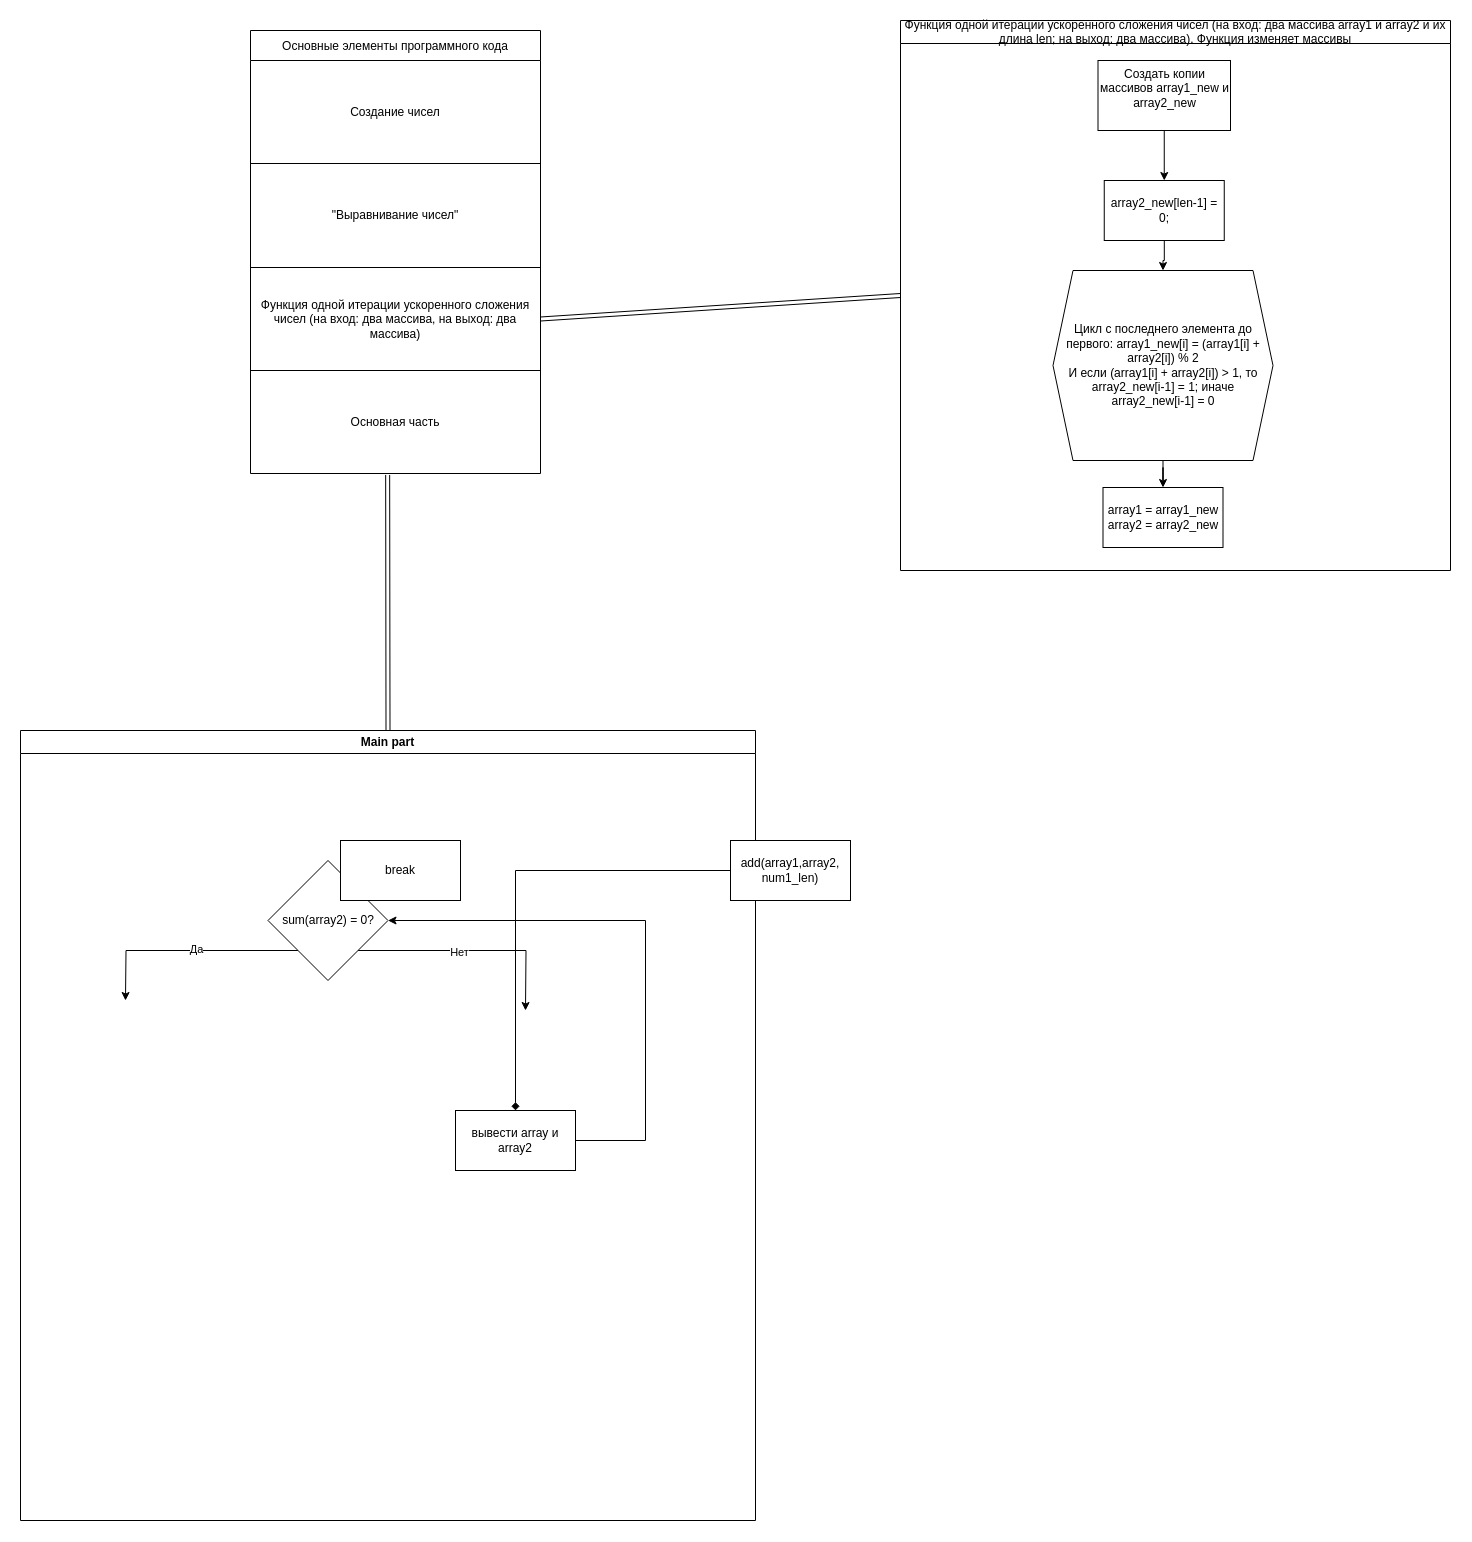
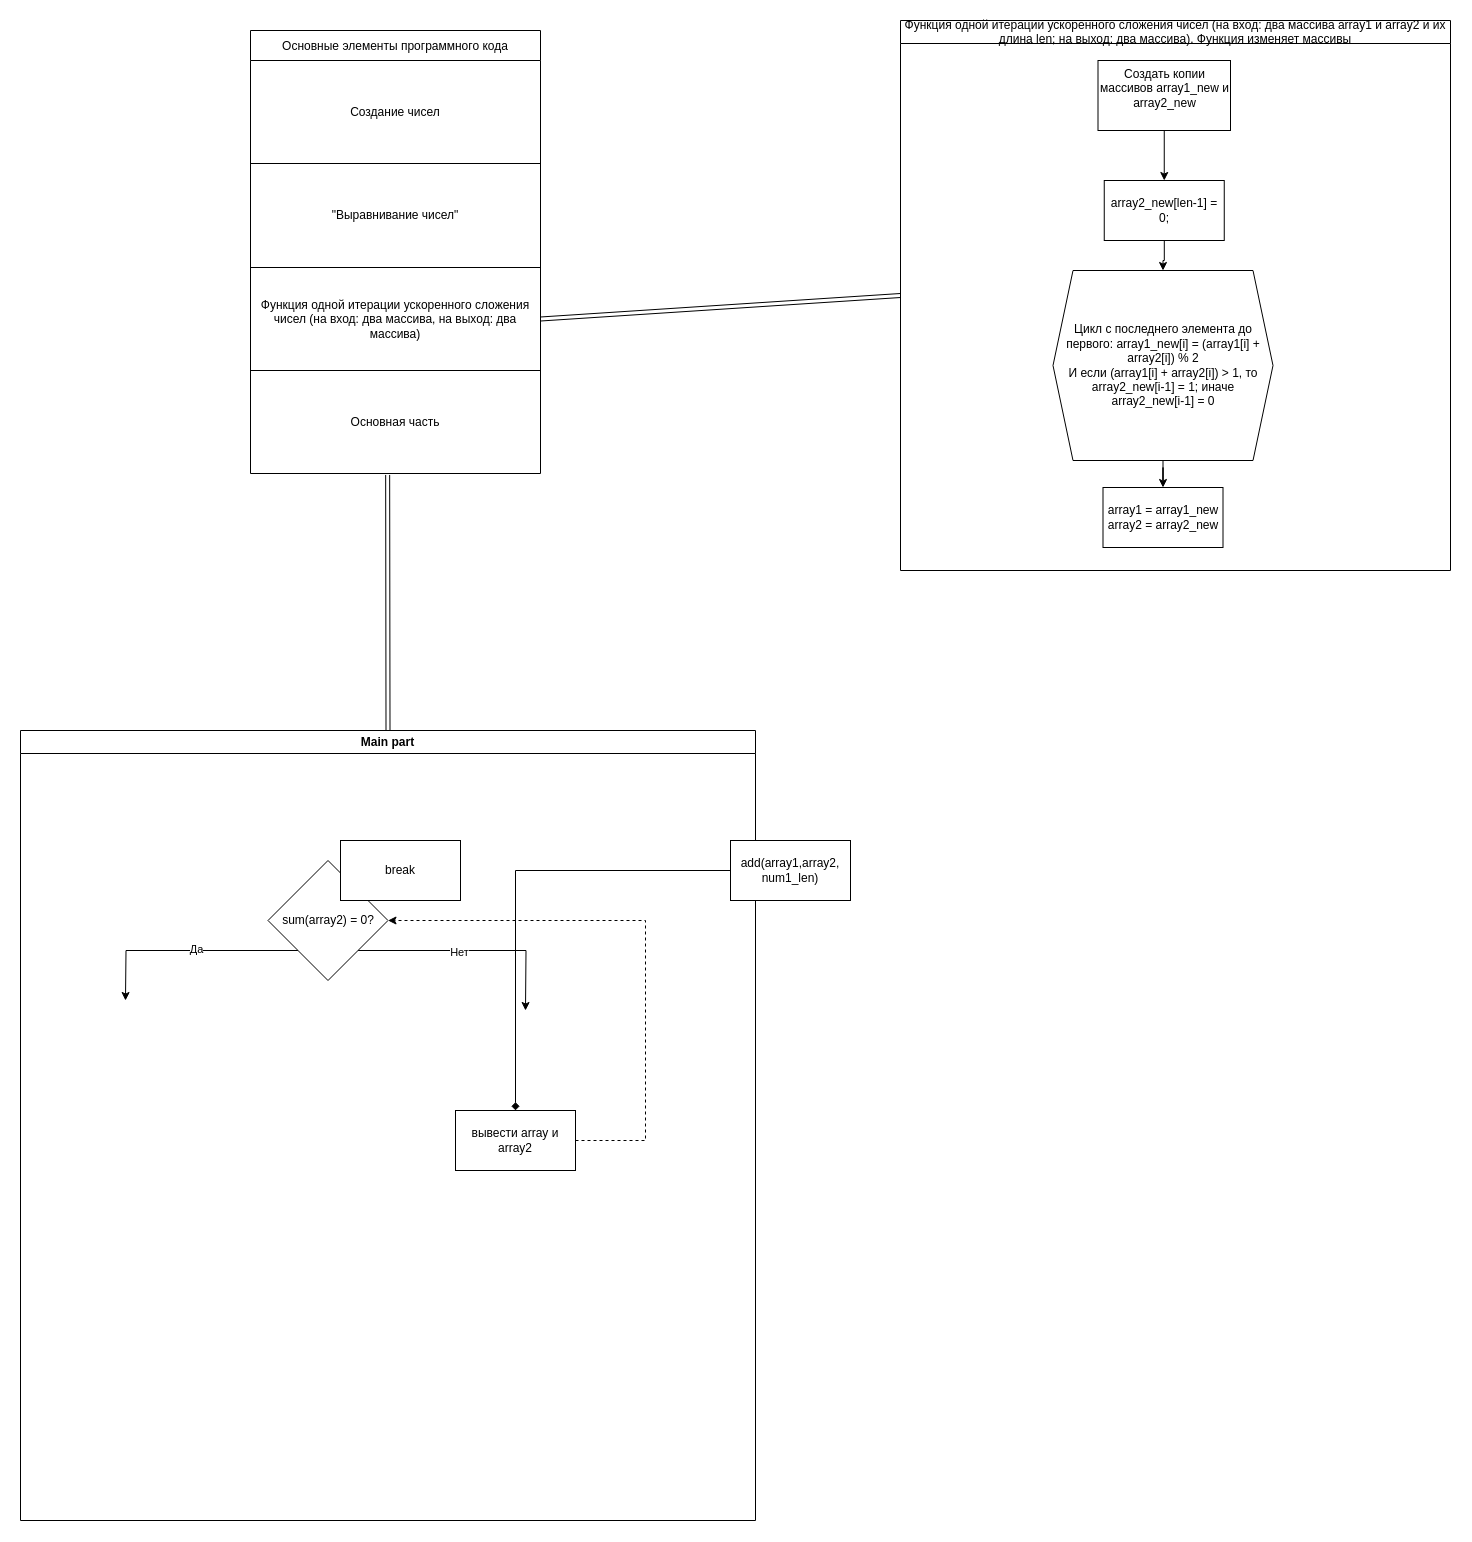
edge "вывести array и array2" -> "sum(array2) = 0?": style solid -> dashed
